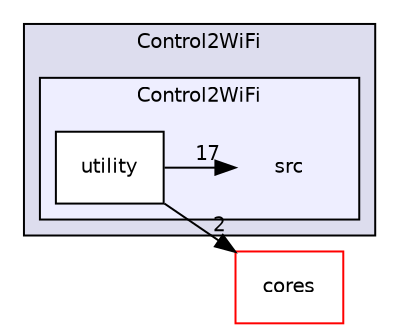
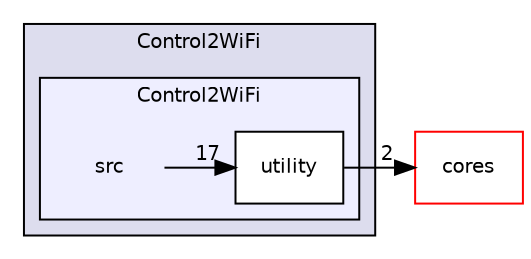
edge "utility" -> "src": reversed
